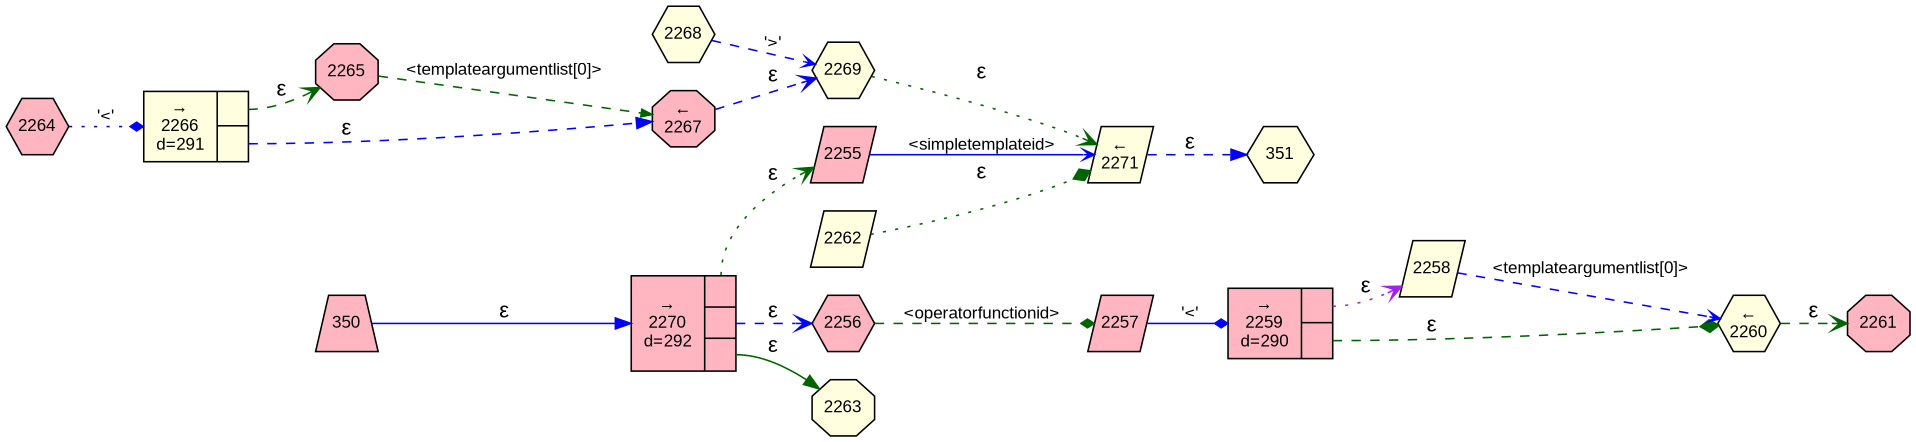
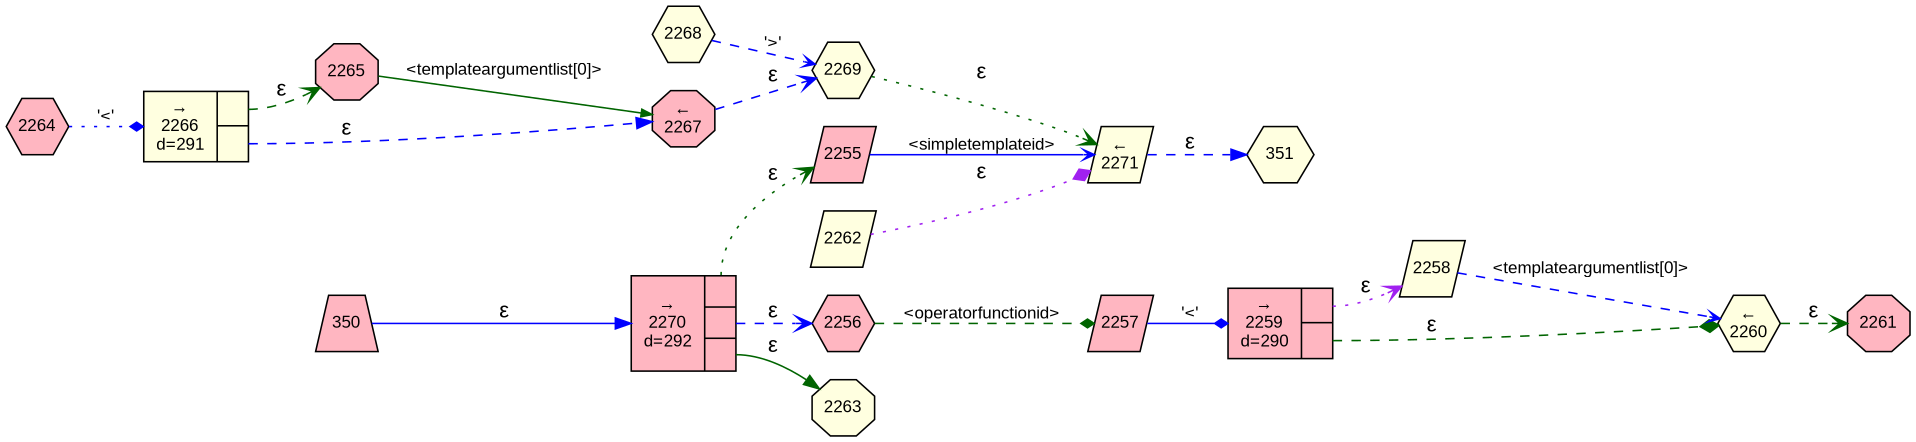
edge "2265" -> "← 2267": style dashed -> solid
edge "2262" -> "← 2271": color darkgreen -> purple
